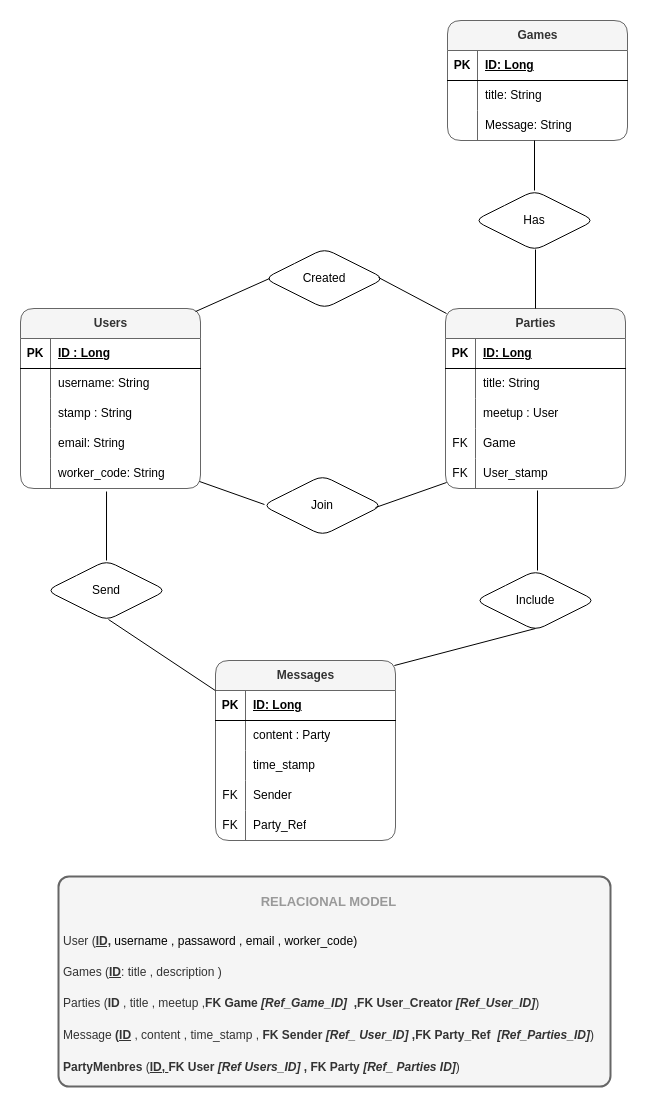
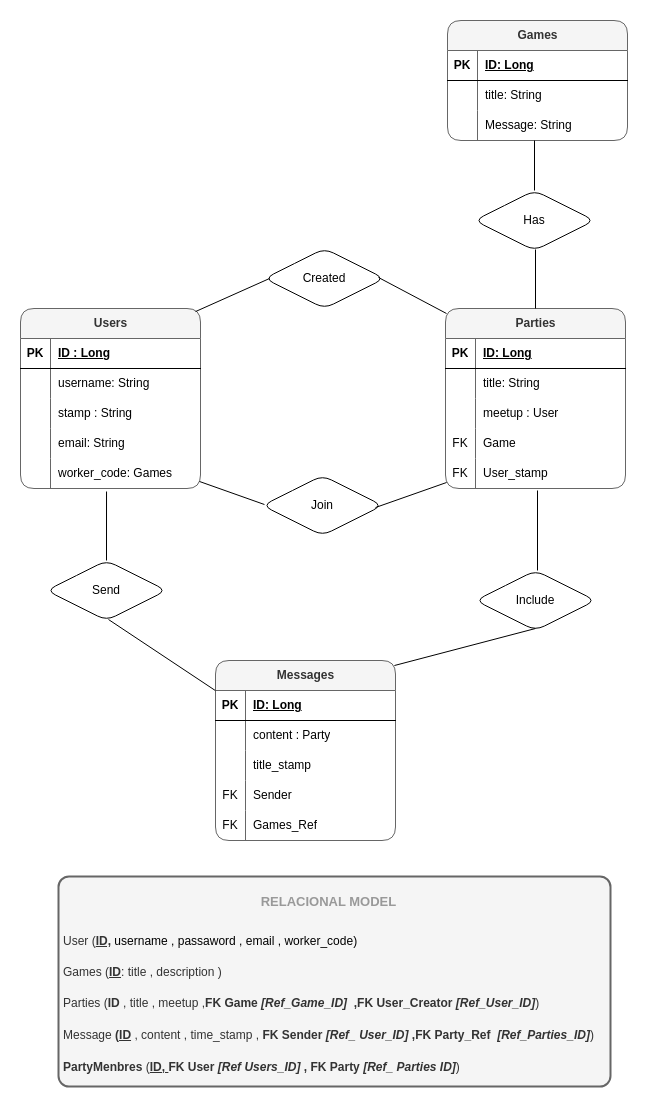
node "worker_code: String": label "worker_code: String" -> "worker_code: Games"
node "time_stamp": label "time_stamp" -> "title_stamp"
node "Party_Ref": label "Party_Ref" -> "Games_Ref"
